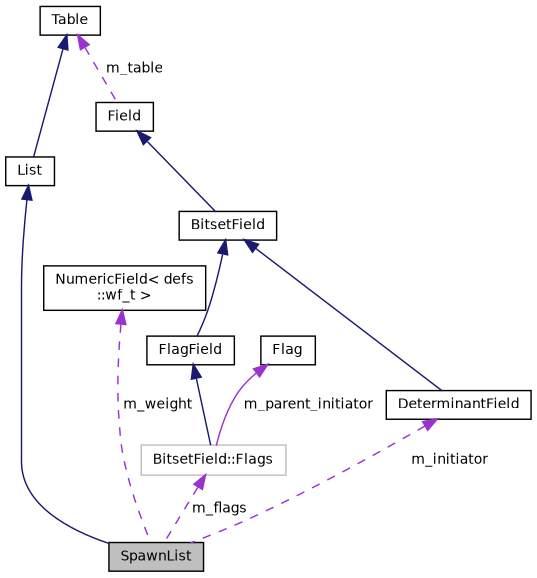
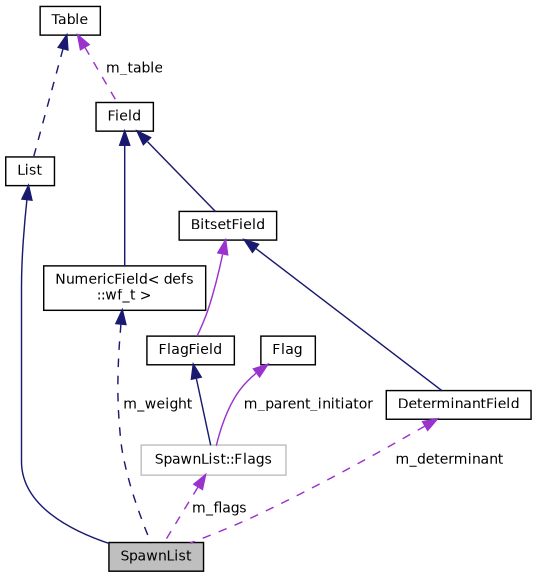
edge "List" -> "Table": style solid -> dashed
edge "NumericField< defs ::wf_t >" -> "Field": added
edge "FlagField" -> "BitsetField": color midnightblue -> darkorchid3
edge "SpawnList" -> "NumericField< defs ::wf_t >": color darkorchid3 -> midnightblue
node "BitsetField::Flags": label "BitsetField::Flags" -> "SpawnList::Flags"
edge "SpawnList" -> "DeterminantField": label " m_initiator" -> " m_determinant"
